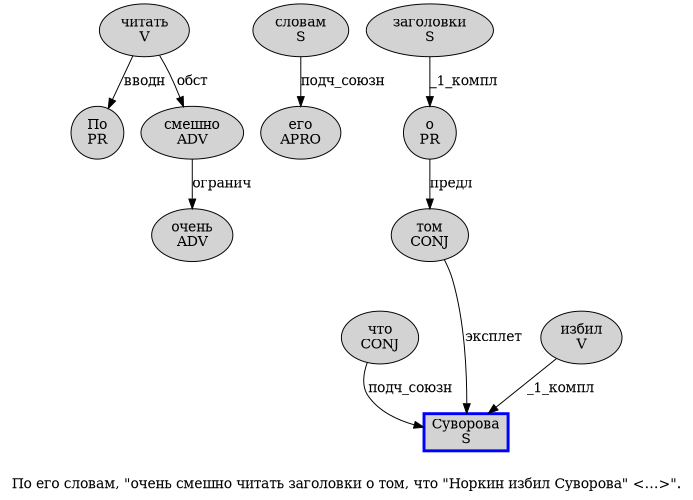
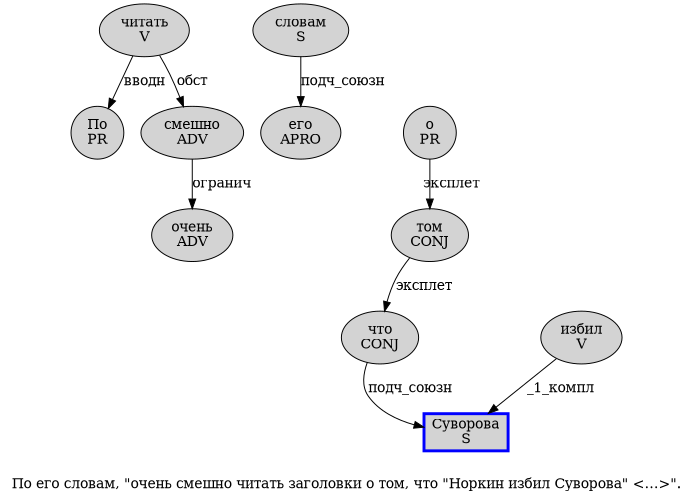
node "заголовки S": removed
edge "о PR" -> "том CONJ": label "предл" -> "эксплет"
edge "том CONJ" -> "Суворова S": now "том CONJ" -> "что CONJ"
